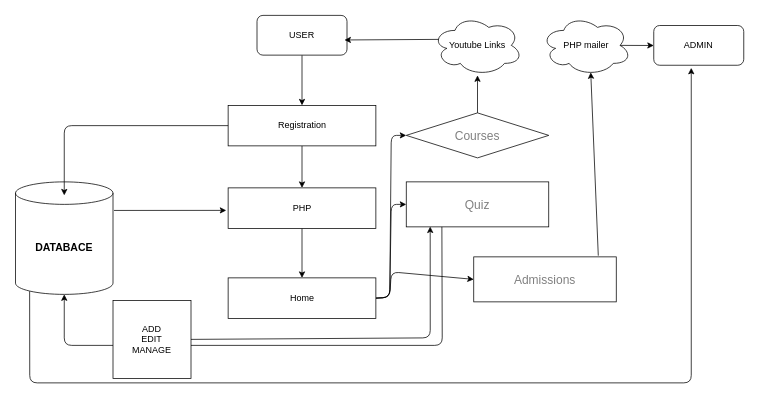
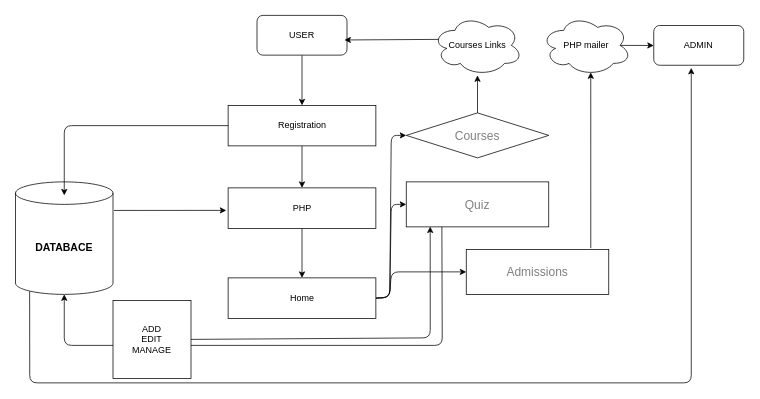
node "Youtube Links": label "Youtube Links" -> "Courses Links"
node "Admissions": moved (545, 279) -> (537, 272)
